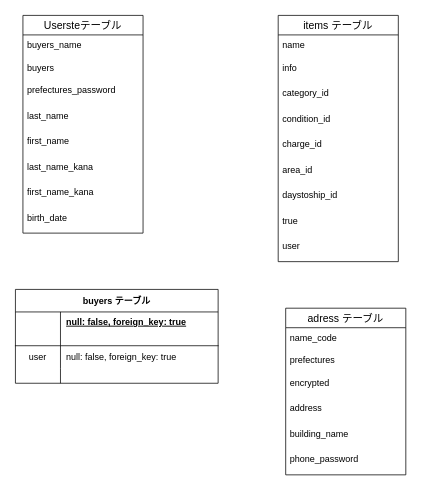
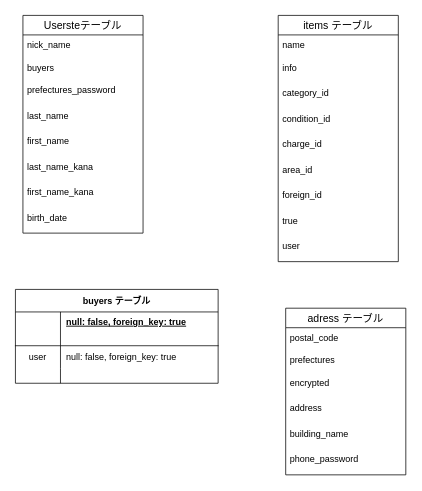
node "buyers_name": label "buyers_name" -> "nick_name"
node "daystoship_id": label "daystoship_id" -> "foreign_id"
node "name_code": label "name_code" -> "postal_code"
